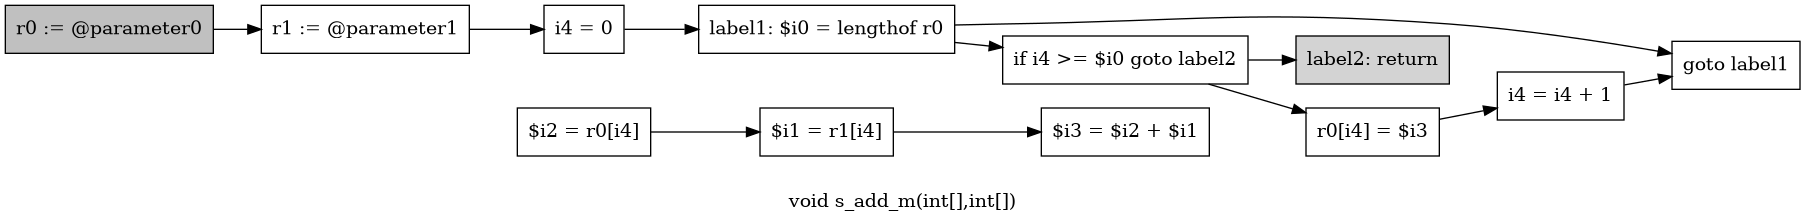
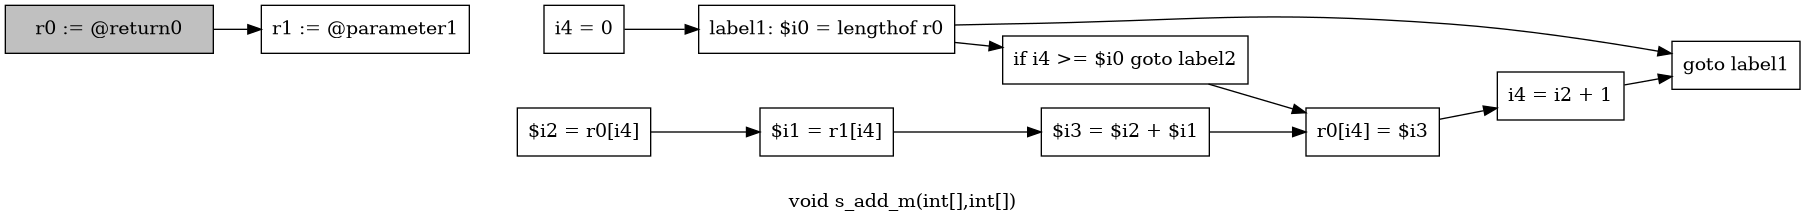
node "r0 := @parameter0": label "r0 := @parameter0" -> "r0 := @return0"
edge "r1 := @parameter1" -> "i4 = 0": removed
node "label2: return": removed
node "i4 = i4 + 1": label "i4 = i4 + 1" -> "i4 = i2 + 1"
edge "$i3 = $i2 + $i1" -> "r0[i4] = $i3": added
